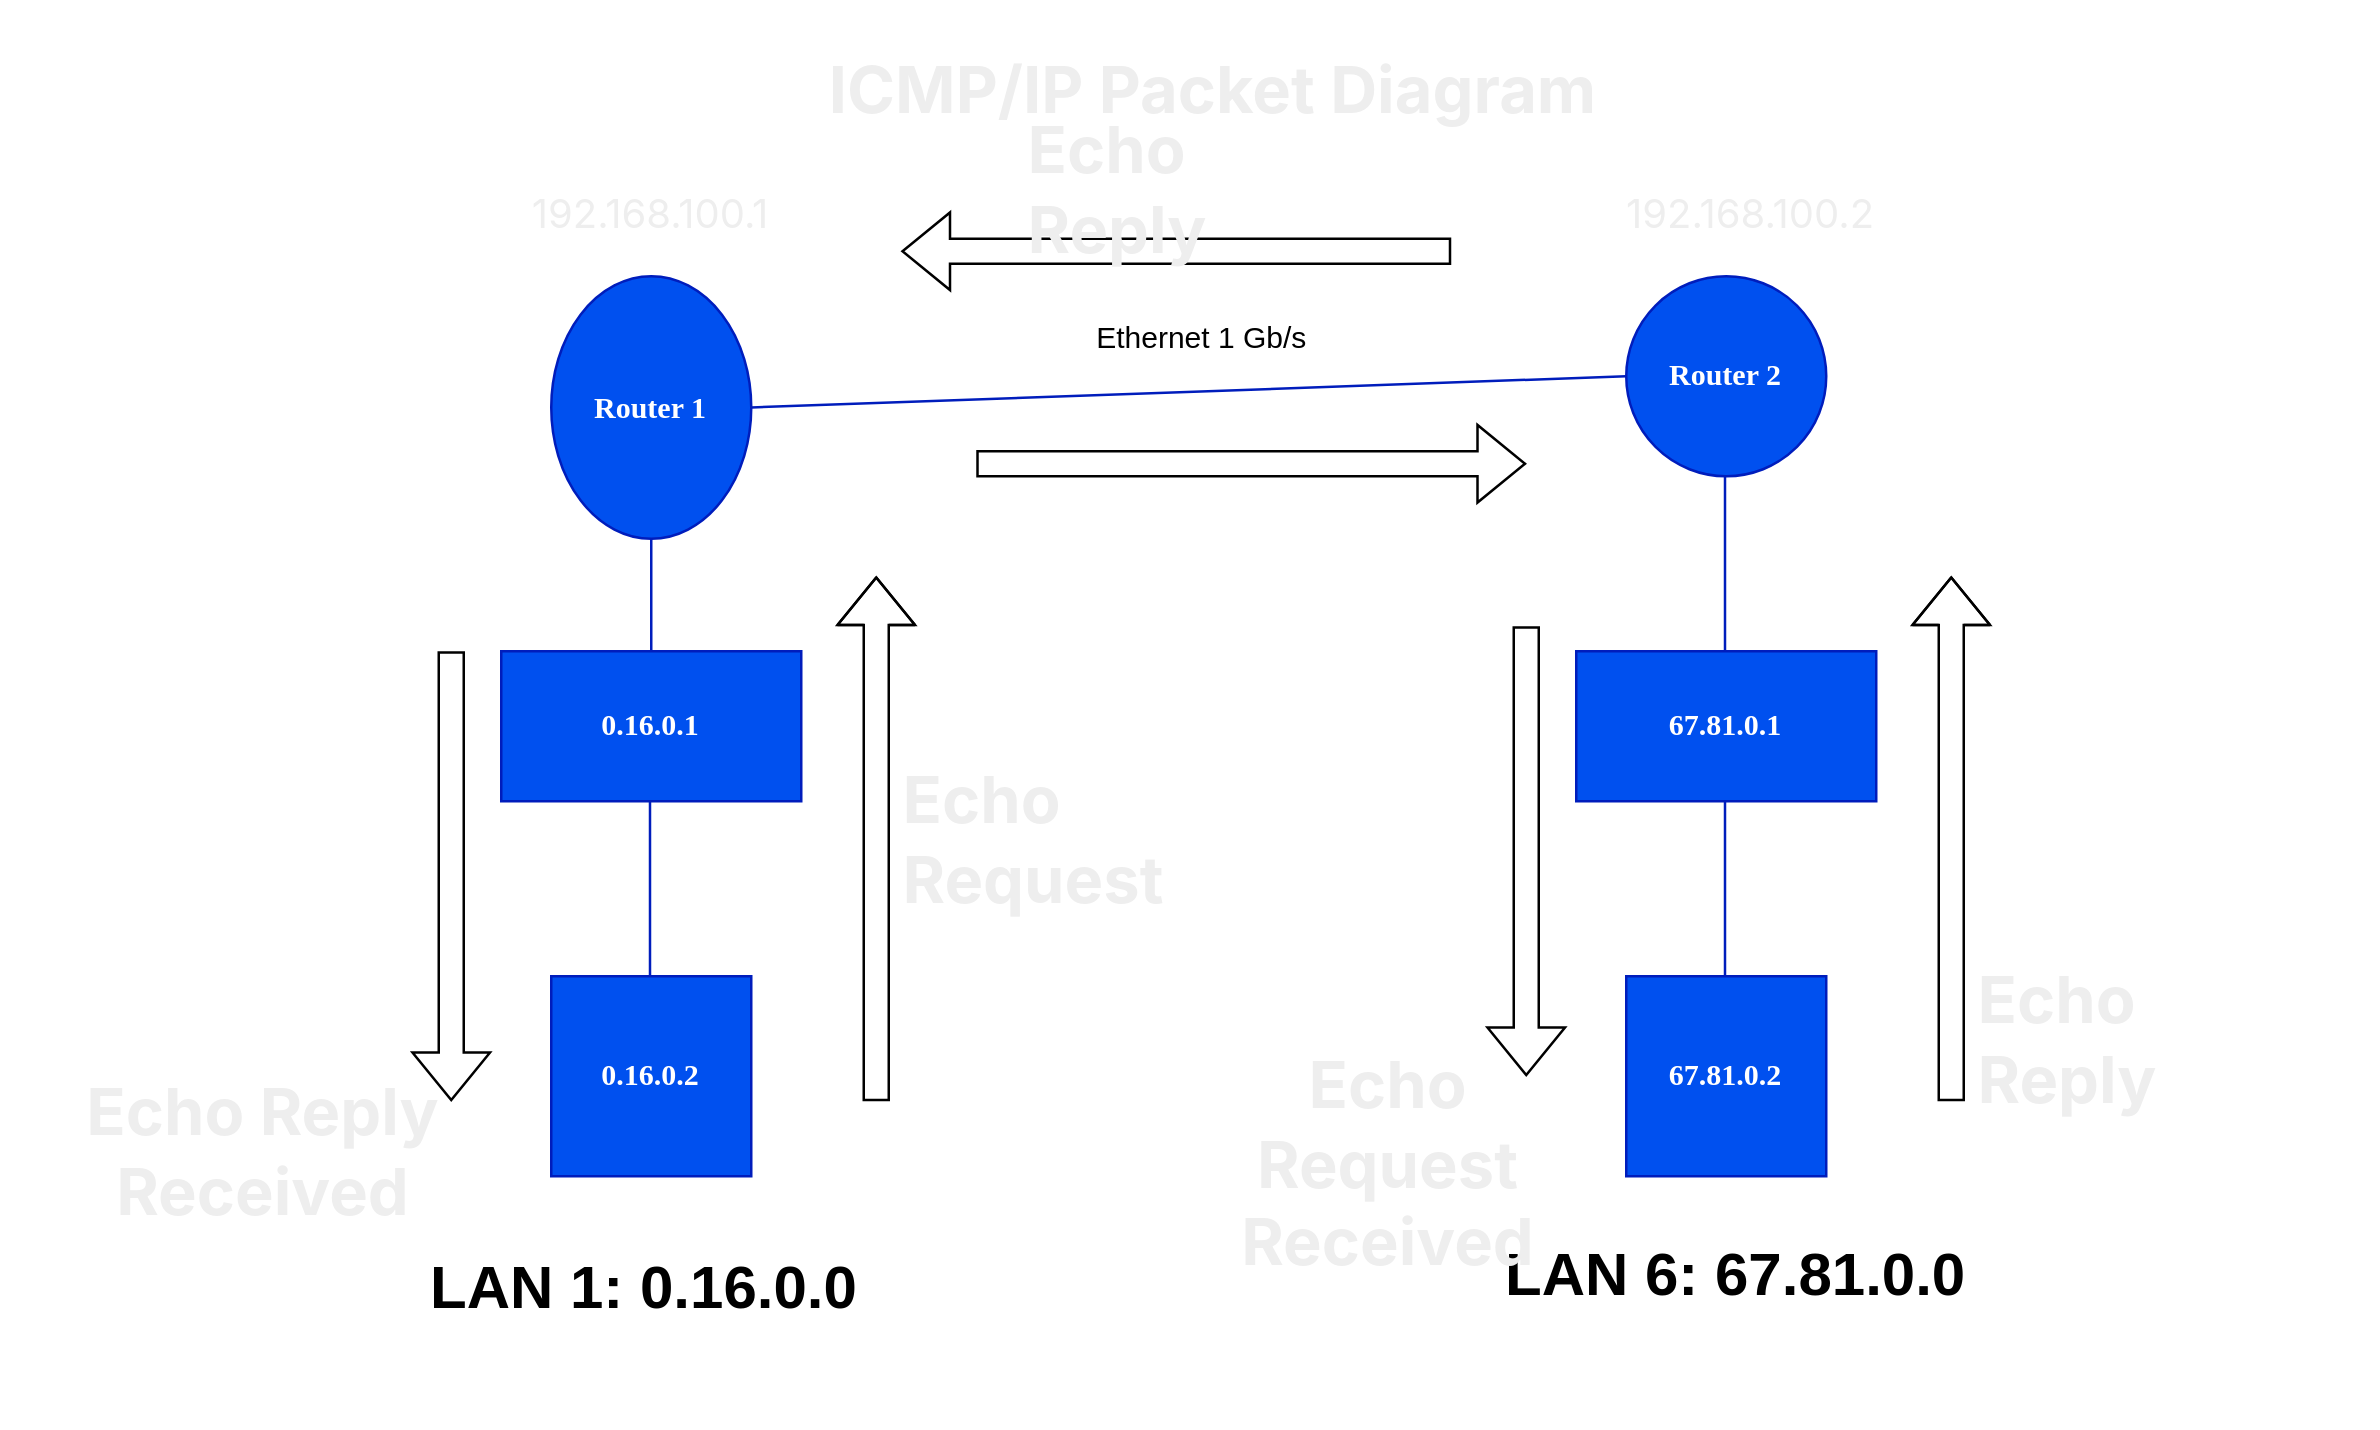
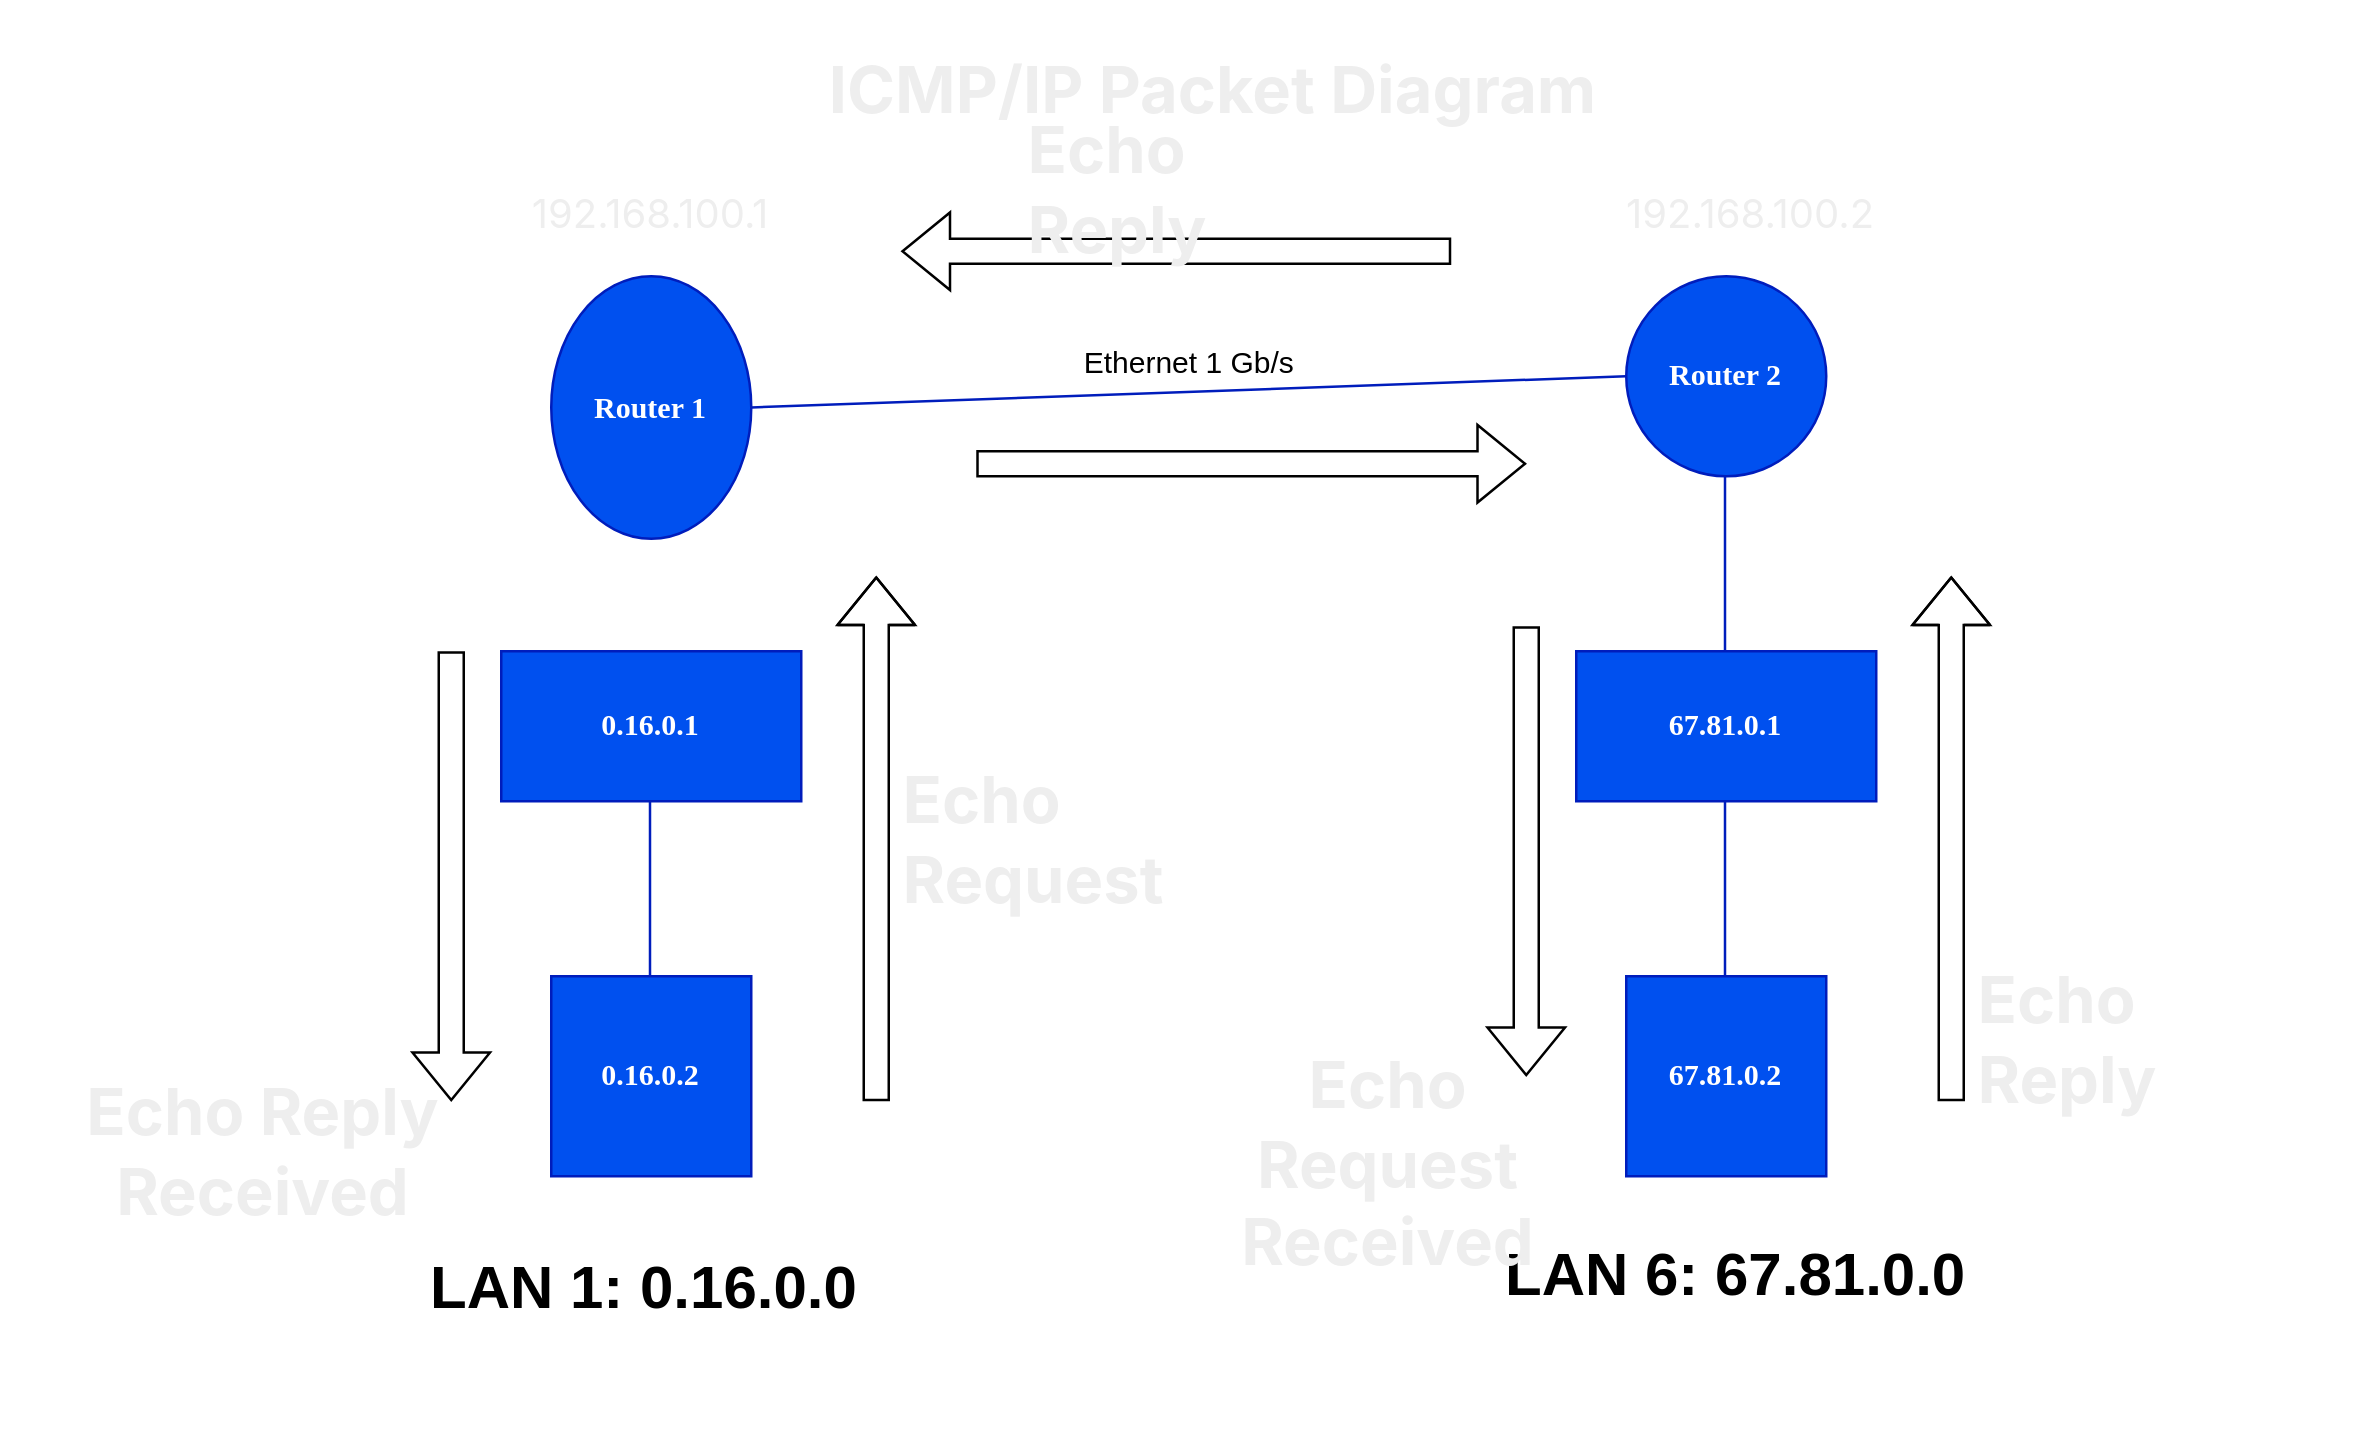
node "Ethernet 1 Gb/s": moved (1201, 339) -> (1189, 364)
edge "Router 1" -- "0.16.0.1": removed
